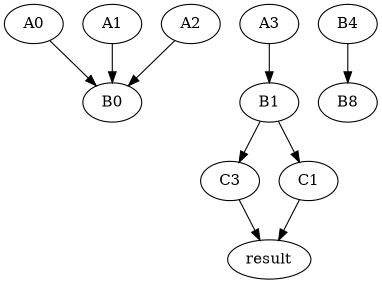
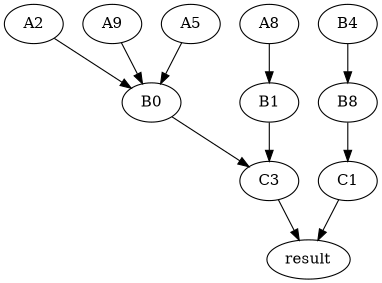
node "A0": label "A0" -> "A9"
node "A1": label "A1" -> "A5"
node "A3": label "A3" -> "A8"
edge "B1" -> "C1": now "B8" -> "C1"
edge "B0" -> "C3": added
